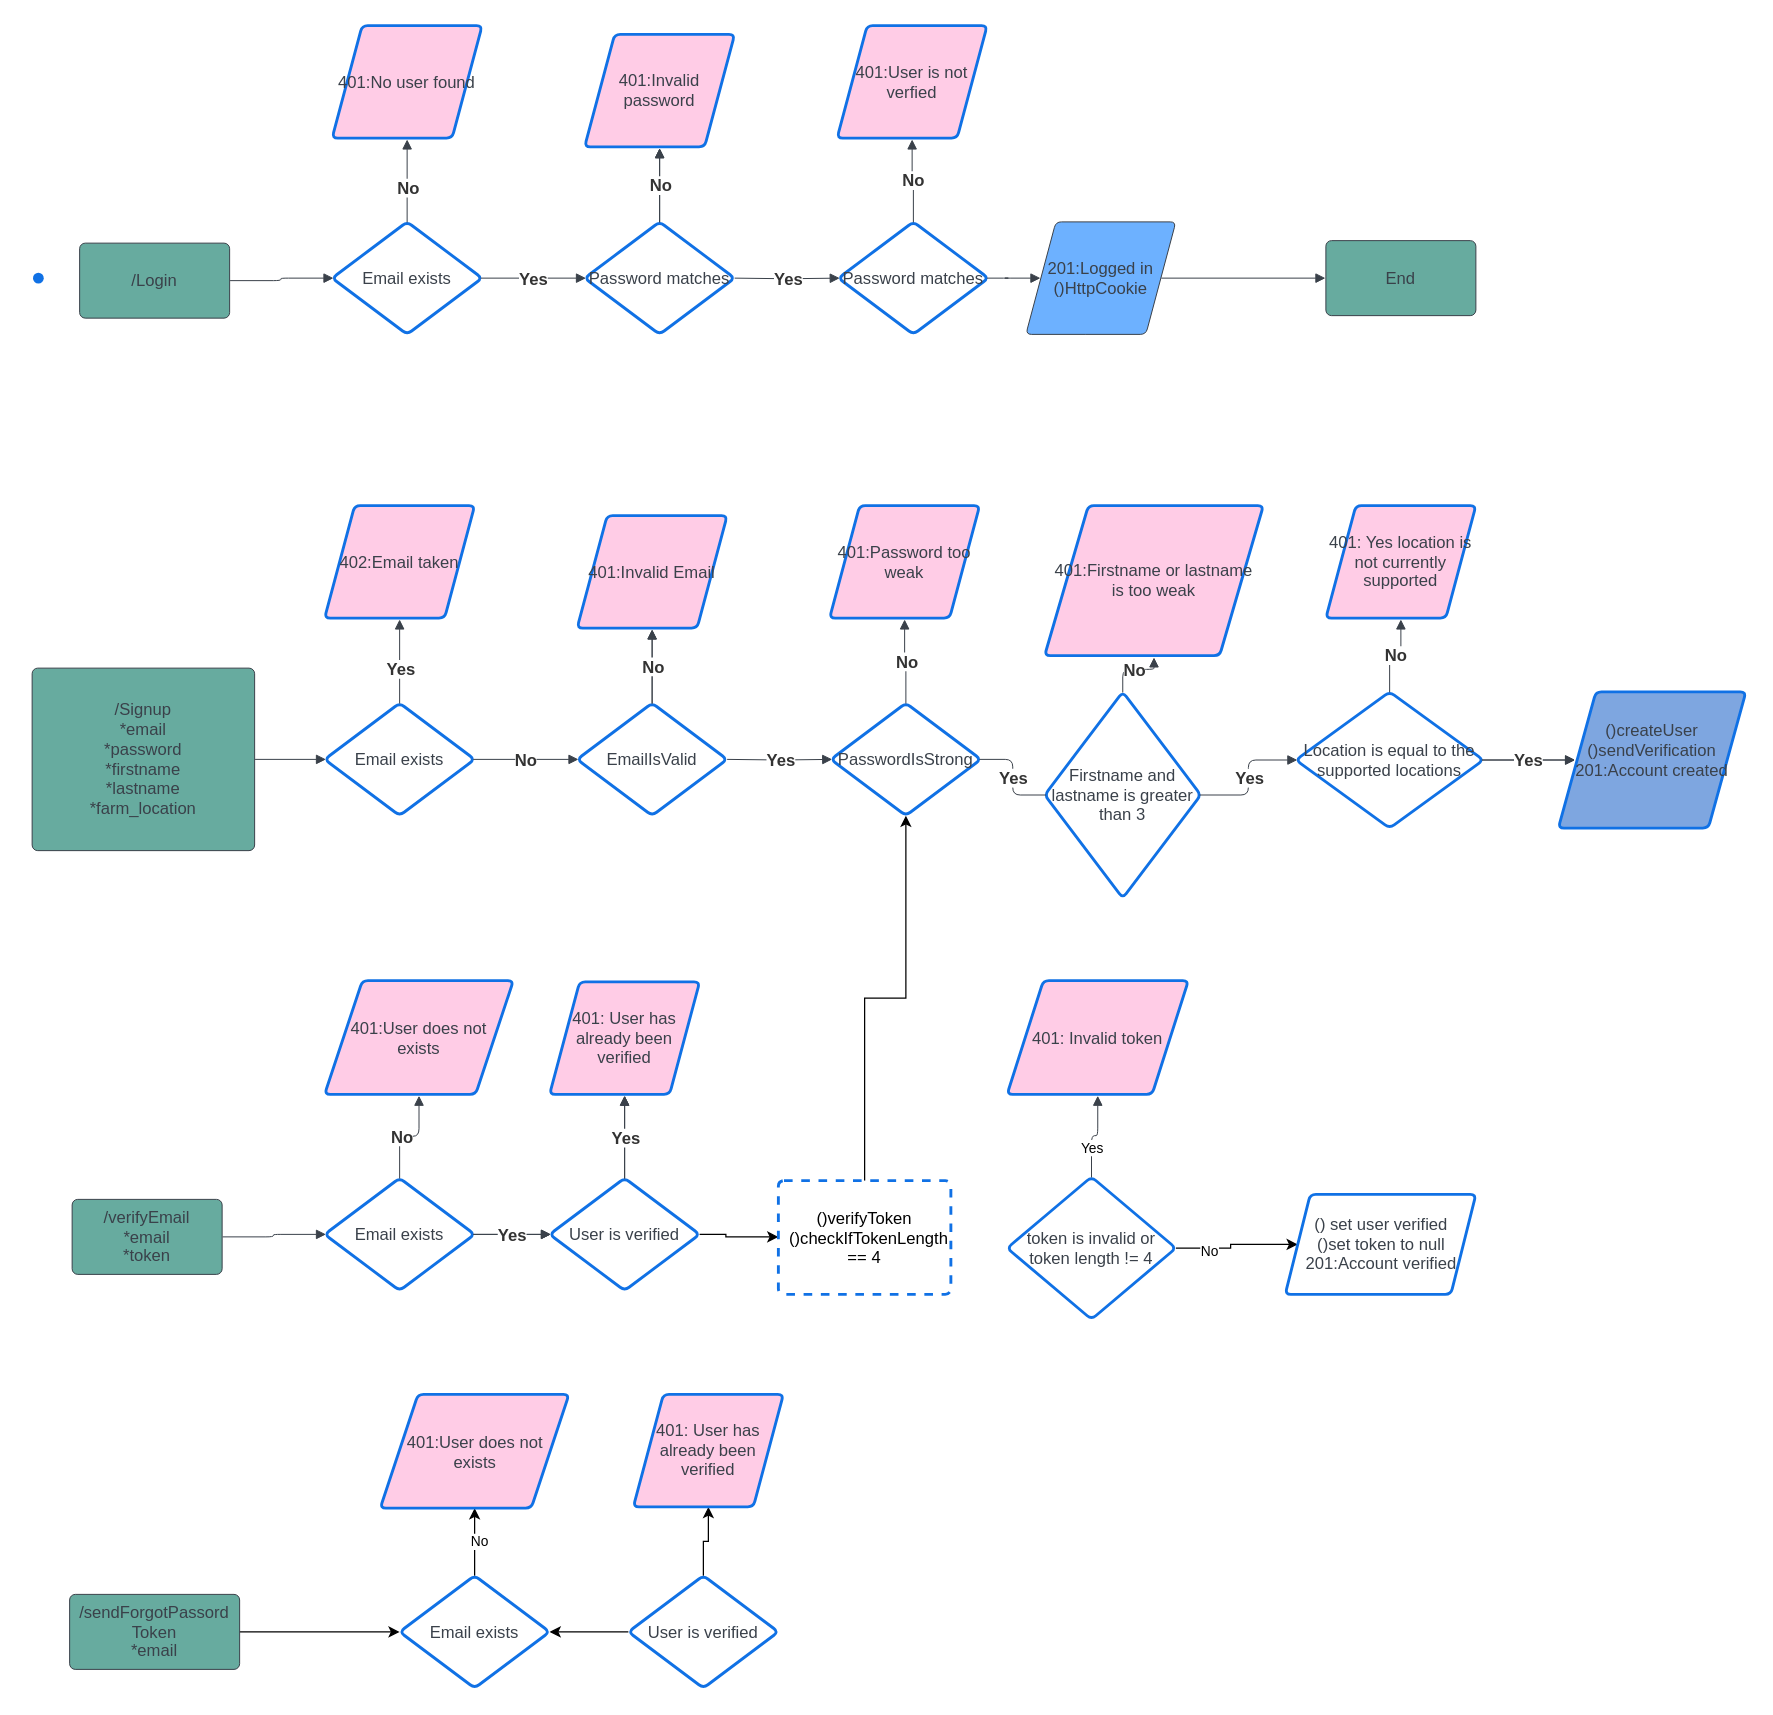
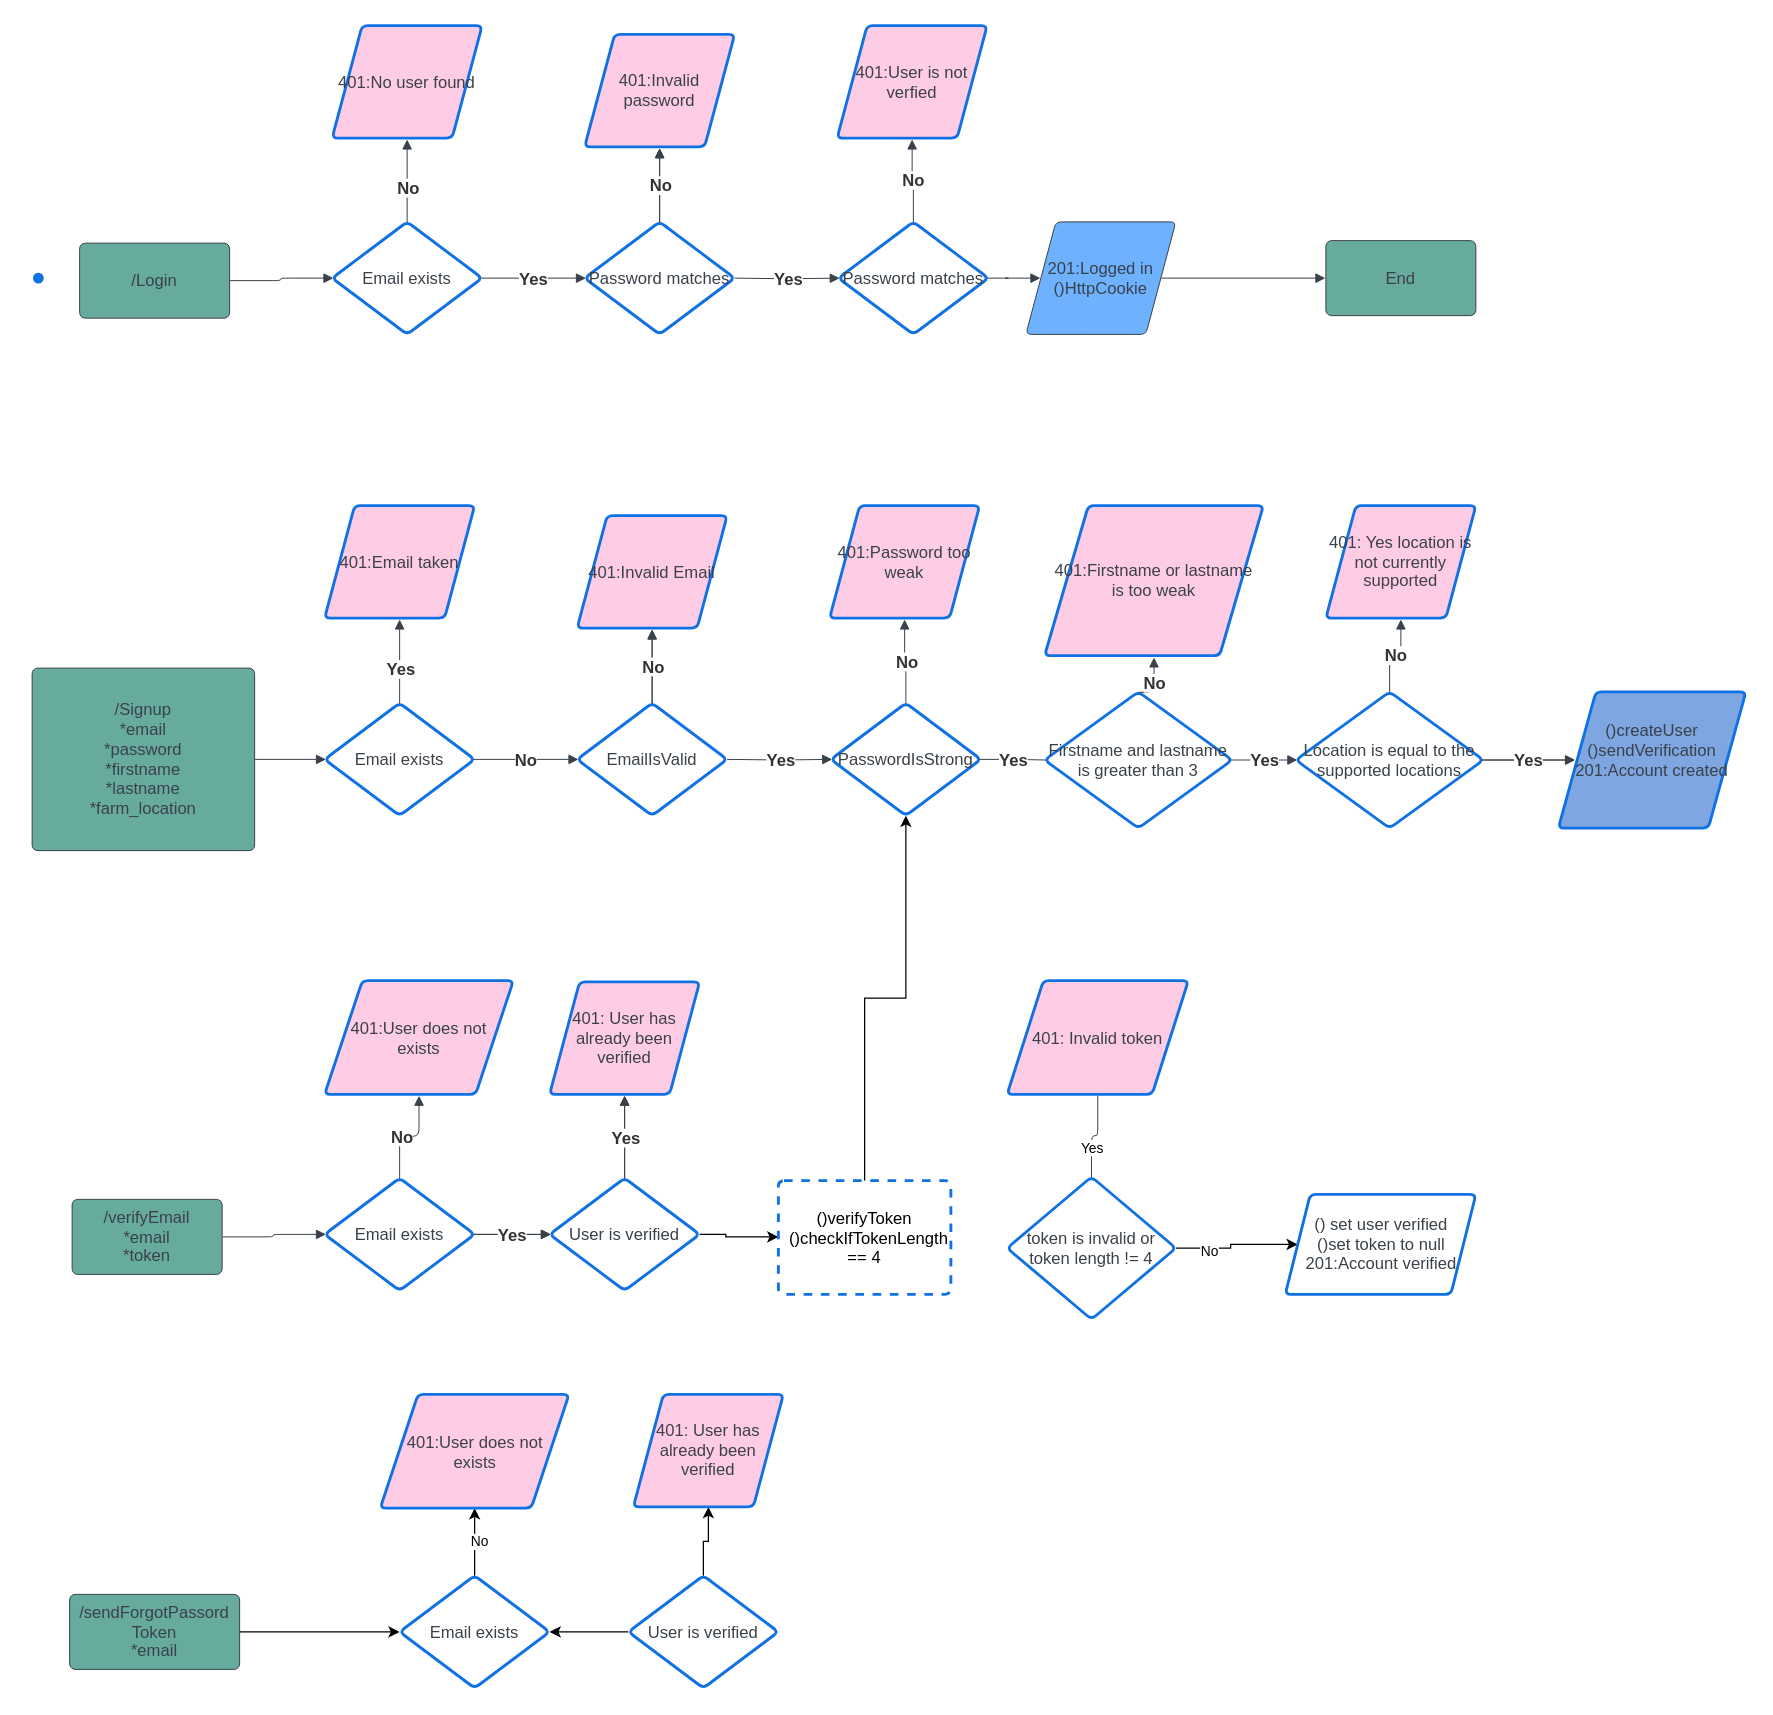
node "402:Email taken": label "402:Email taken" -> "401:Email taken"
node "Firstname and lastname is greater than 3": size 156x206 -> 188x136
edge "token is invalid or token length != 4" -> "401: Invalid token": arrowhead block -> none
